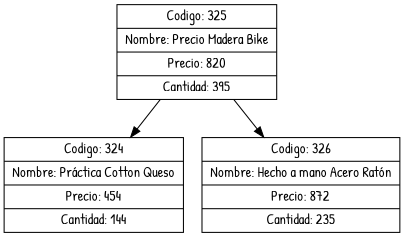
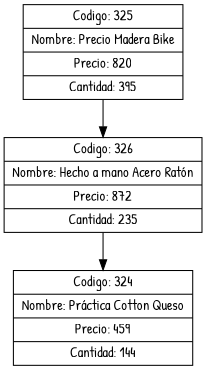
edge "Codigo: 325" -> "Codigo: 324": now "Codigo: 326" -> "Codigo: 324"
node "Codigo: 324": text "Precio: 454" -> "Precio: 459"
